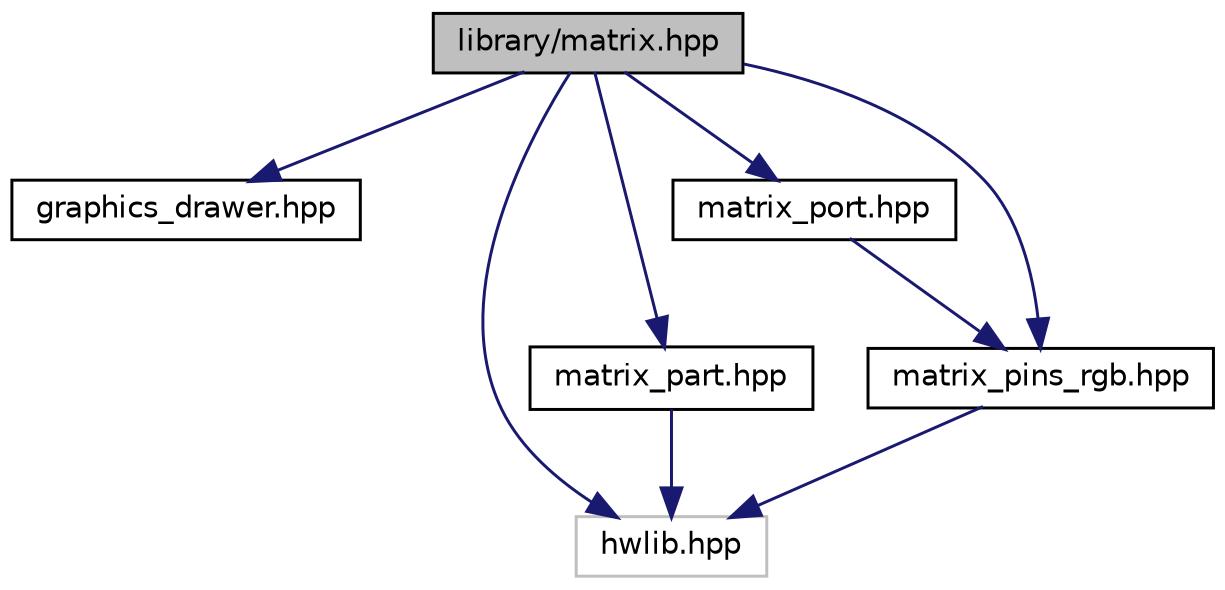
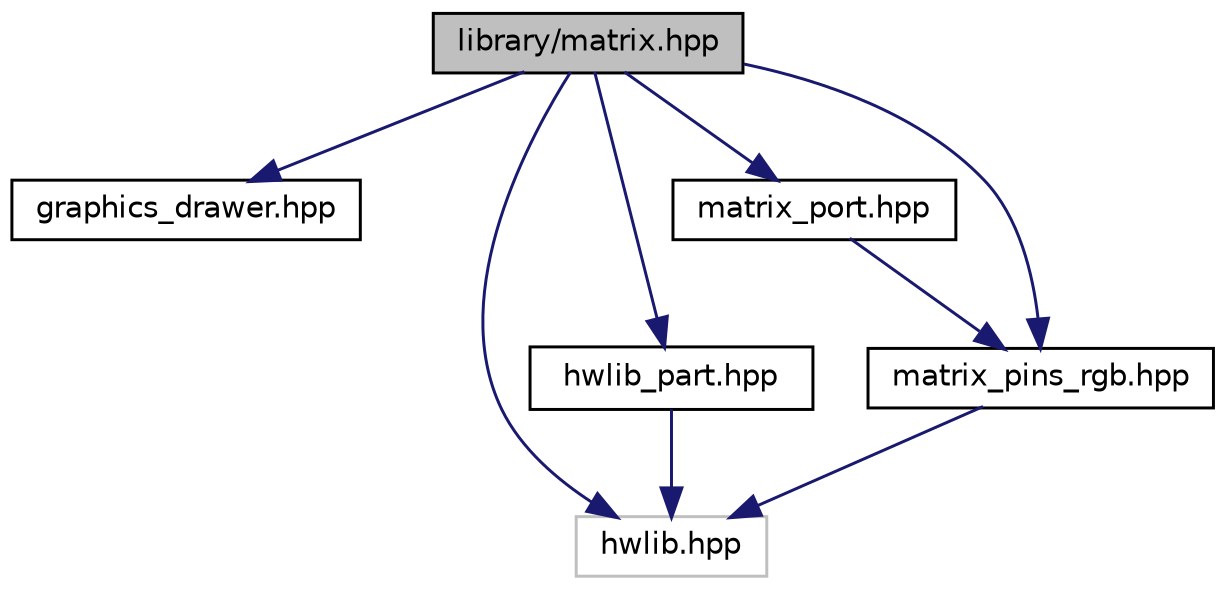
node "matrix_part.hpp": label "matrix_part.hpp" -> "hwlib_part.hpp"
